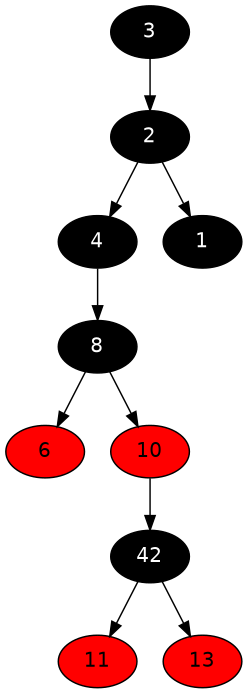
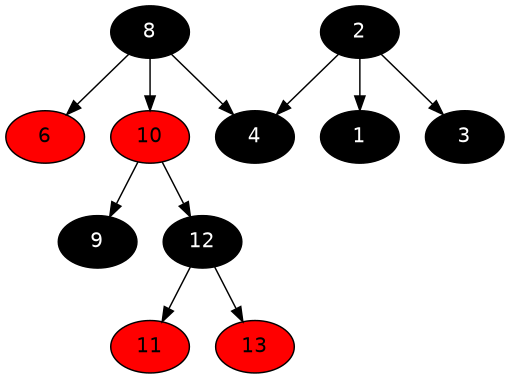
edge "3" -> "2": reversed
node "9": added
edge "4" -> "8": reversed
node "42": label "42" -> "12"
